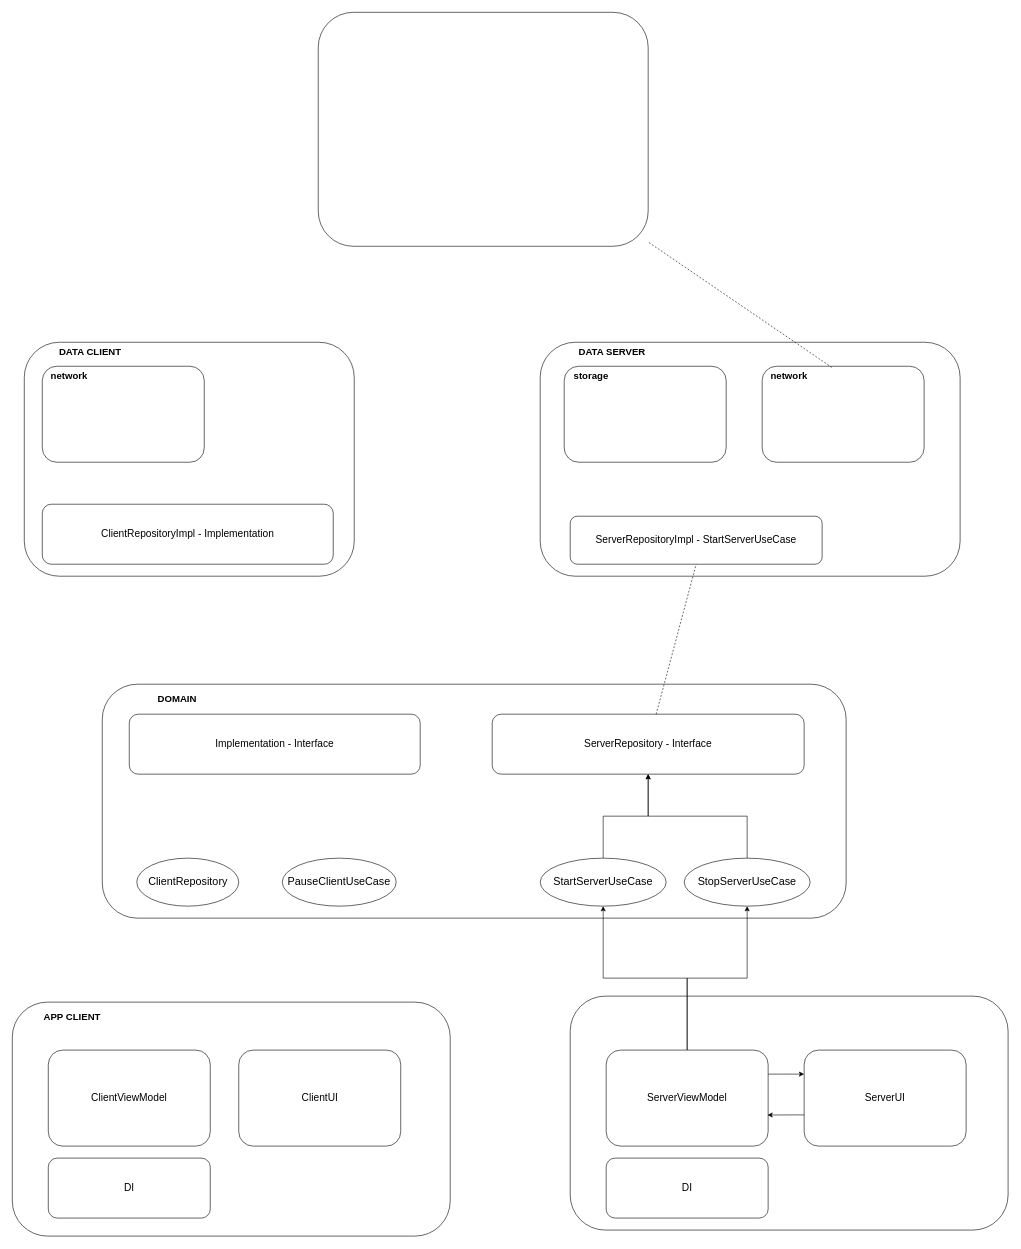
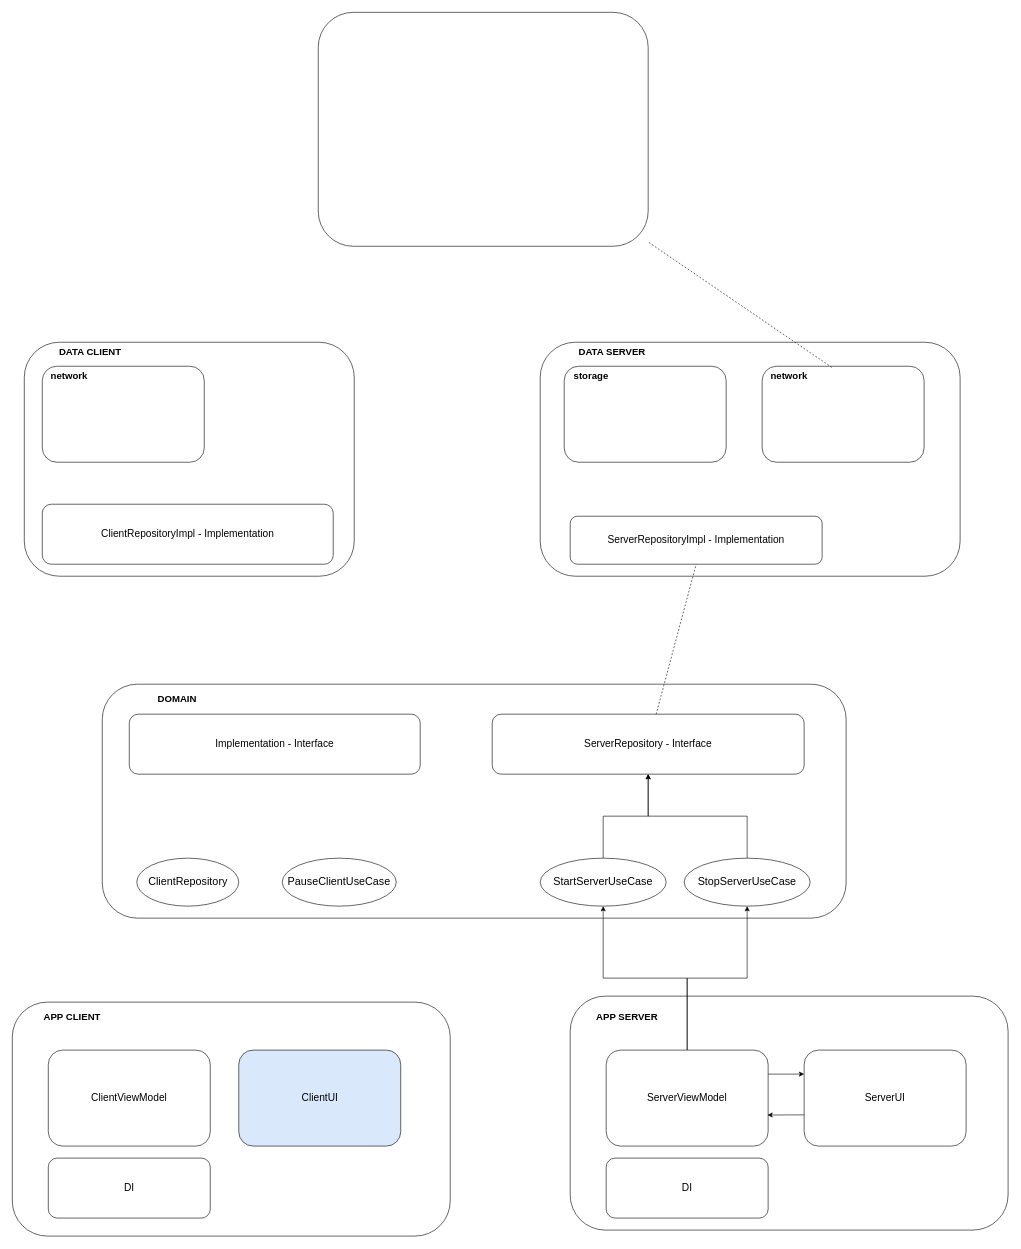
node "ServerRepositoryImpl - StartServerUseCase": label "ServerRepositoryImpl - StartServerUseCase" -> "ServerRepositoryImpl - Implementation"
node "APP SERVER": added
node "ClientUI": fillcolor #ffffff -> #dae8fc
